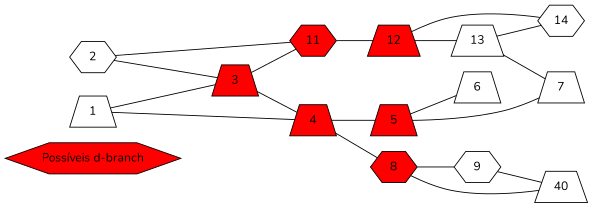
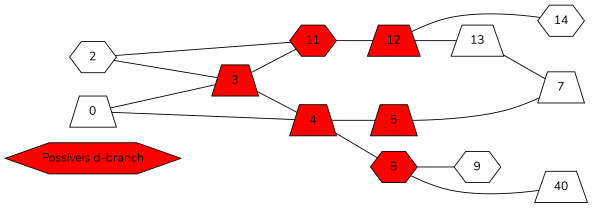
edge "14" -- "13": removed
node "6": removed
node "1": label "1" -> "0"
edge "9" -- "40": removed
